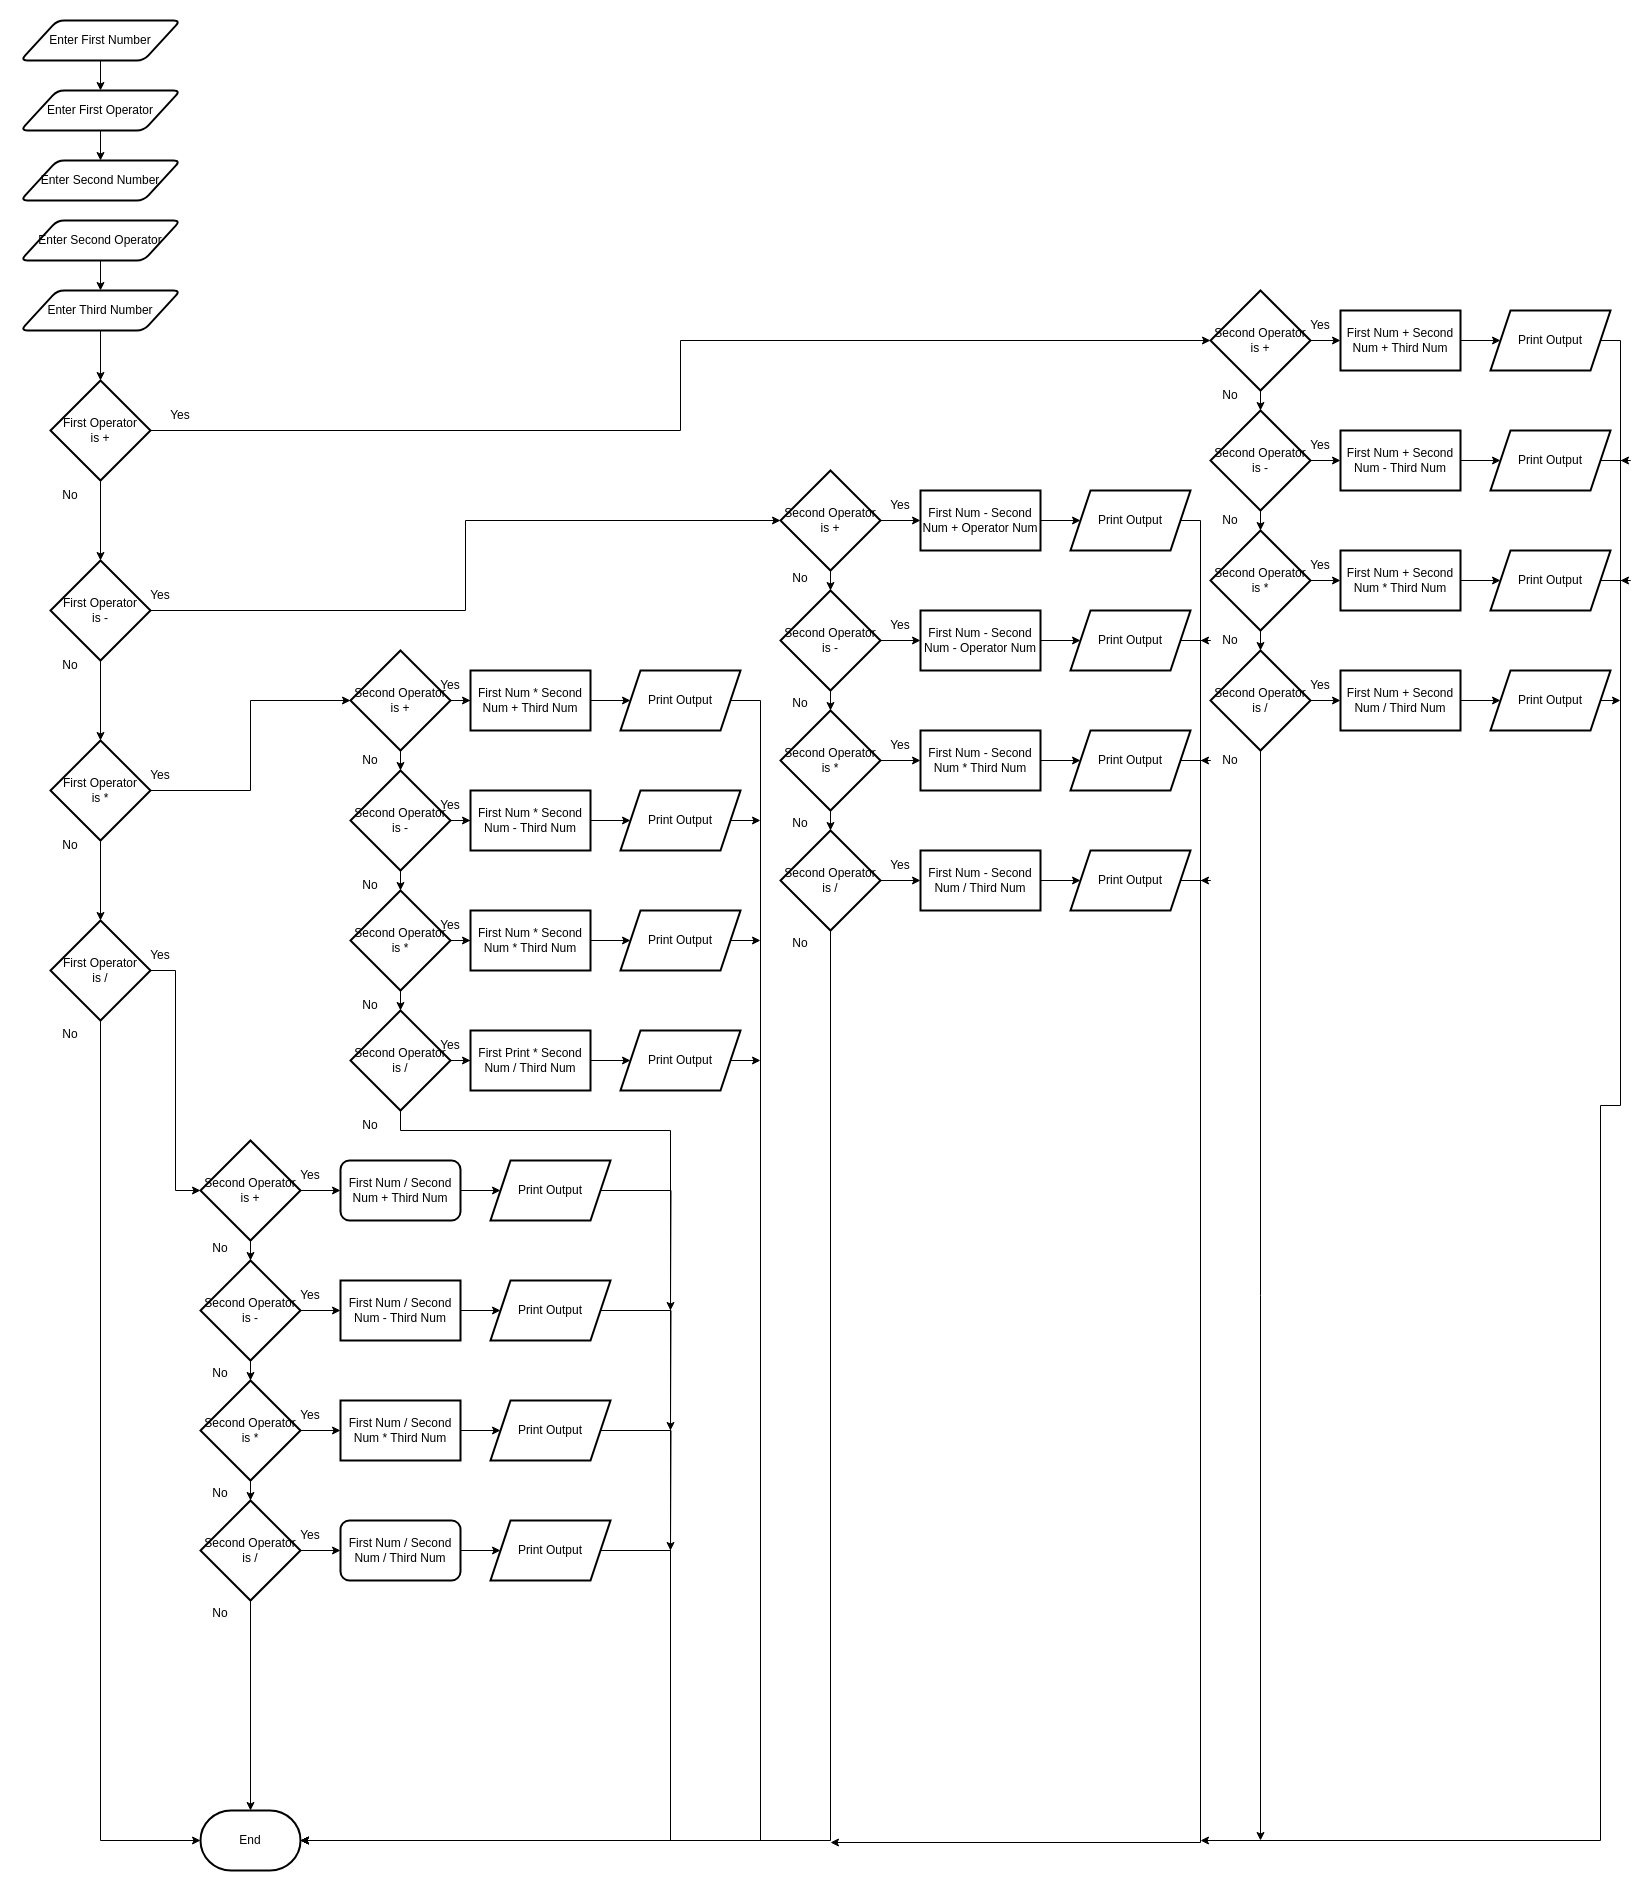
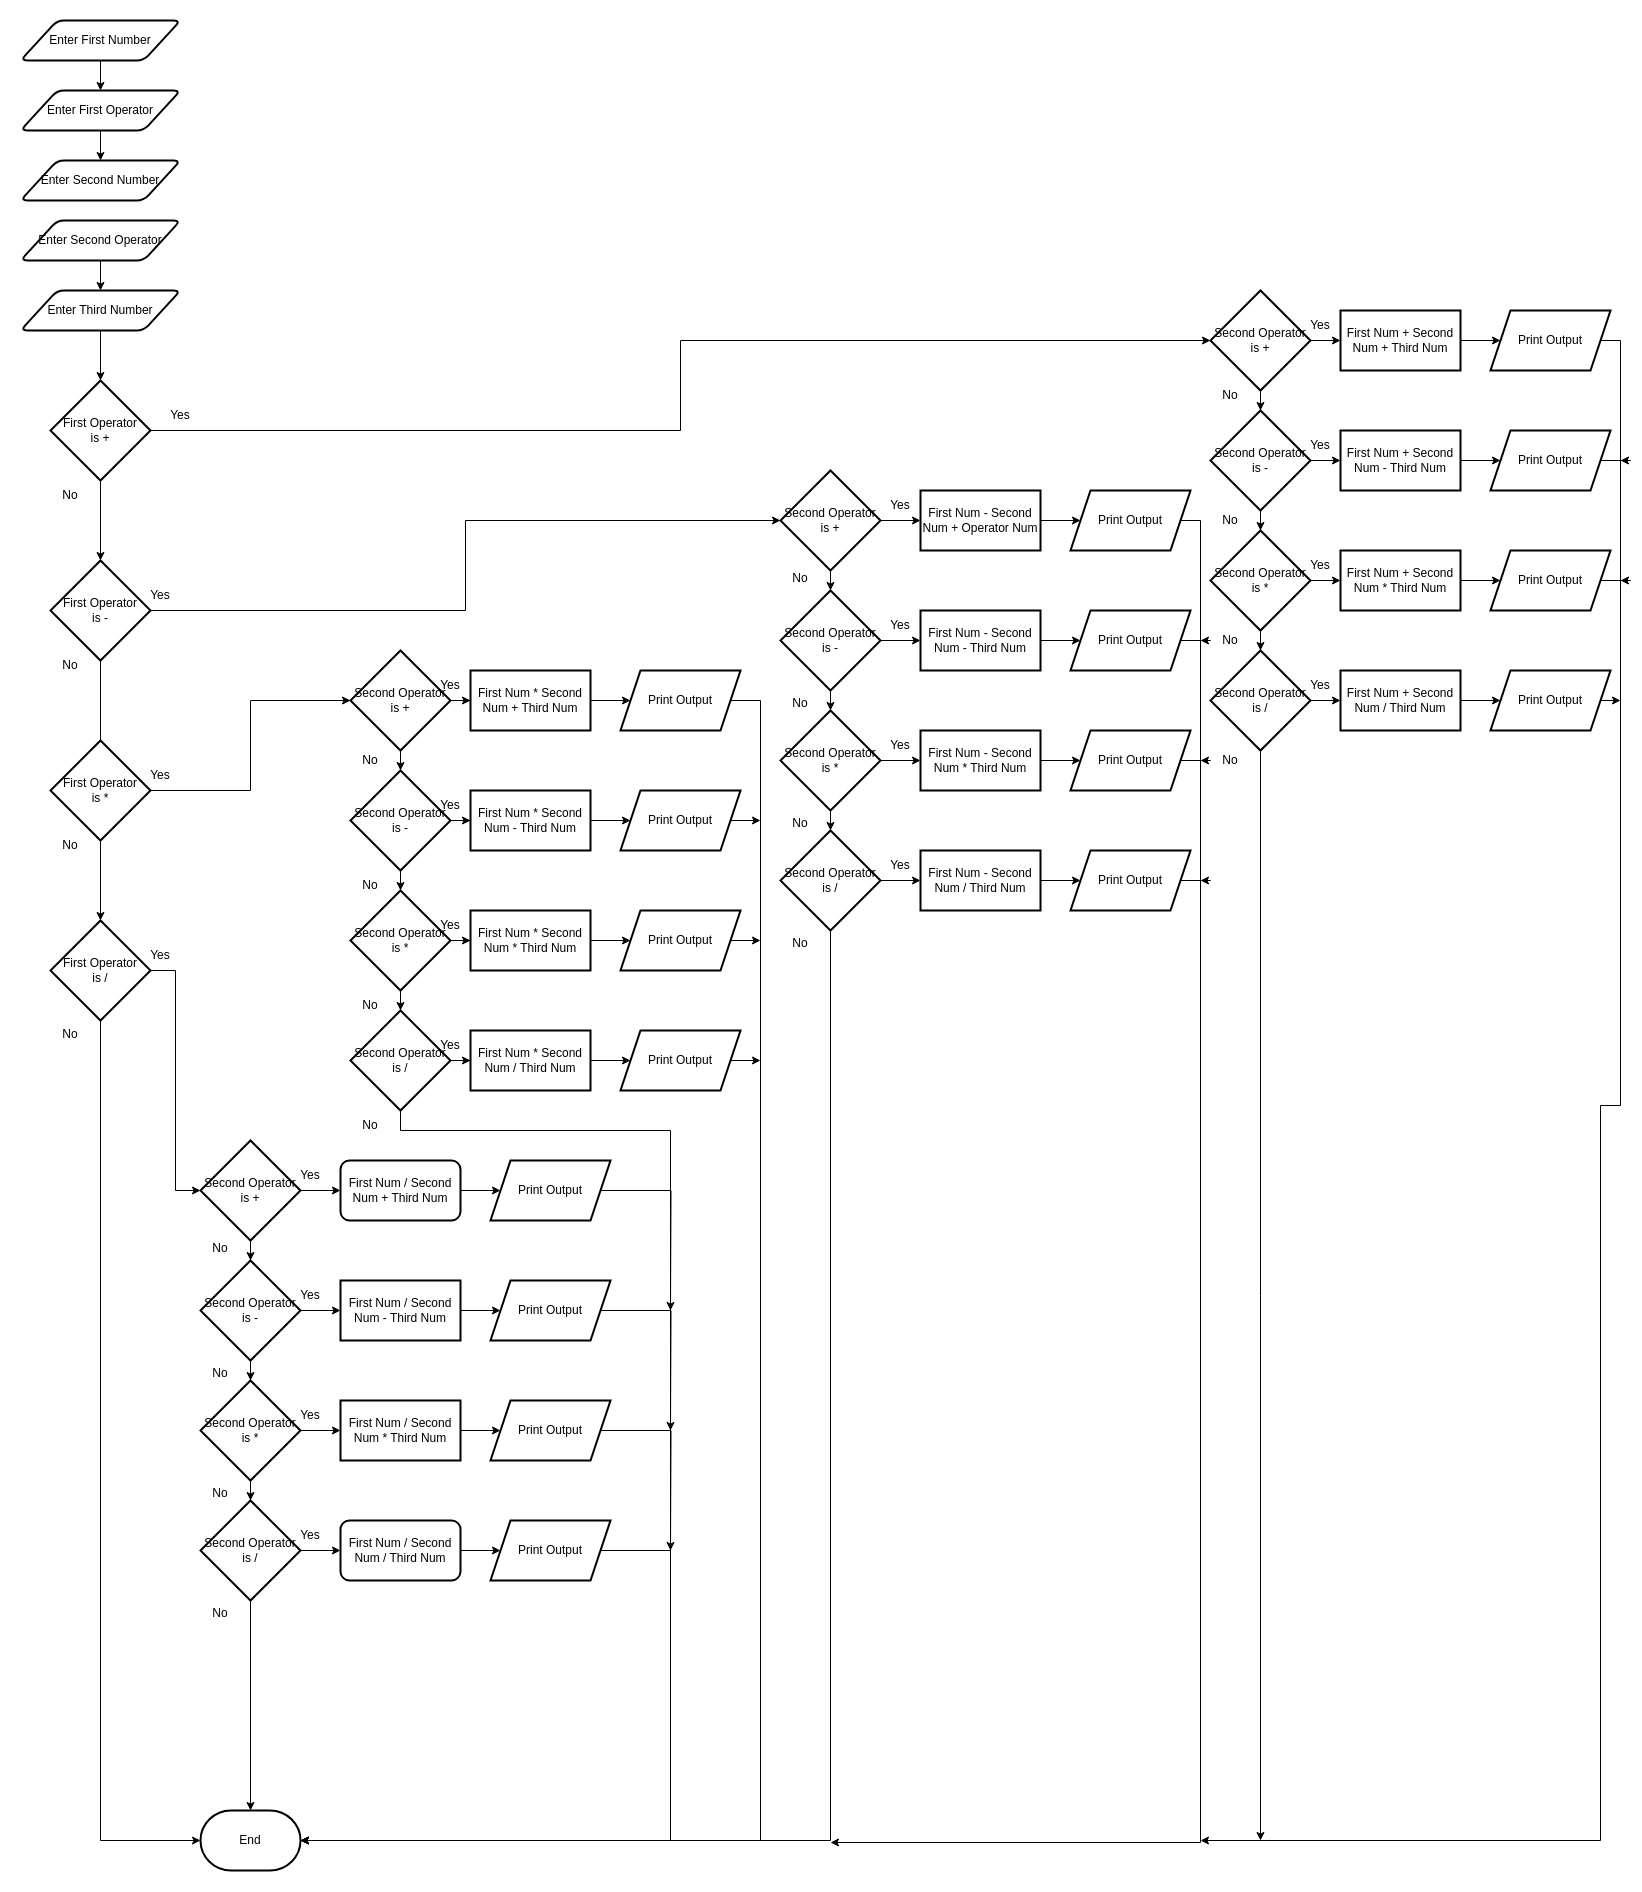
node "First Num - Second Num - Operator Num": label "First Num - Second Num - Operator Num" -> "First Num - Second Num - Third Num"
edge "First Operator is -" -> "First Operator is *": arrowhead classic -> none
node "First Print * Second Num / Third Num": label "First Print * Second Num / Third Num" -> "First Num * Second Num / Third Num"
